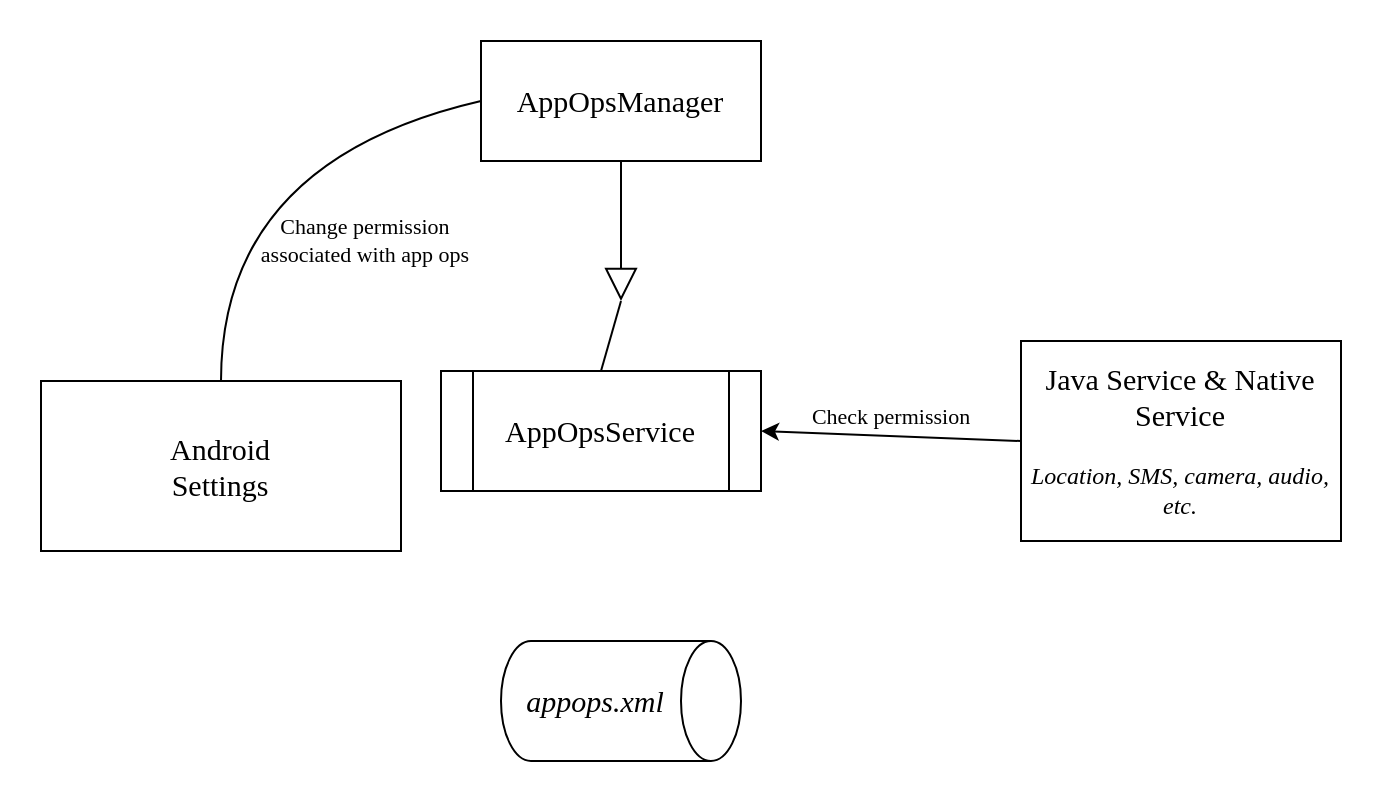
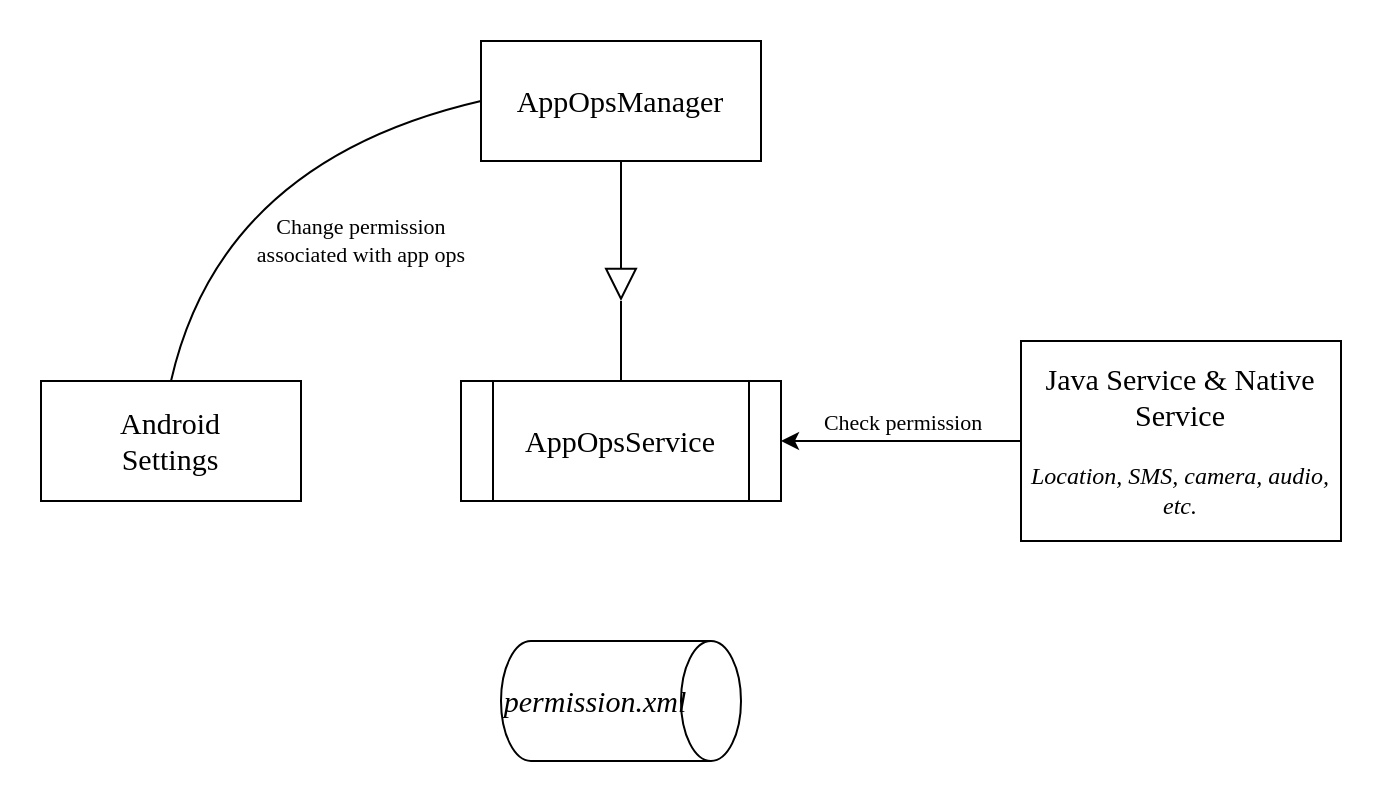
node "AppOpsService": moved (601, 431) -> (621, 441)
node "AndroidSettings": size 360x170 -> 260x120
node "appops.xml": label "appops.xml" -> "permission.xml"
